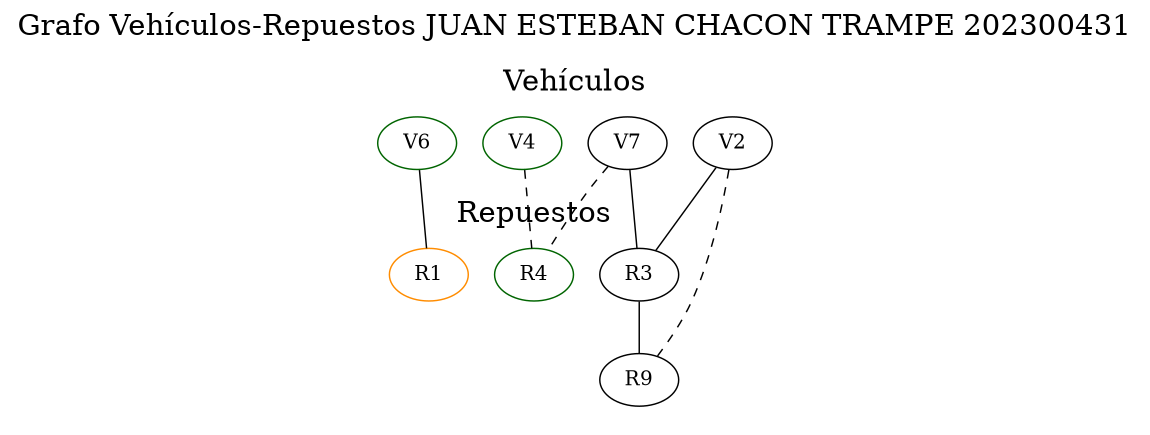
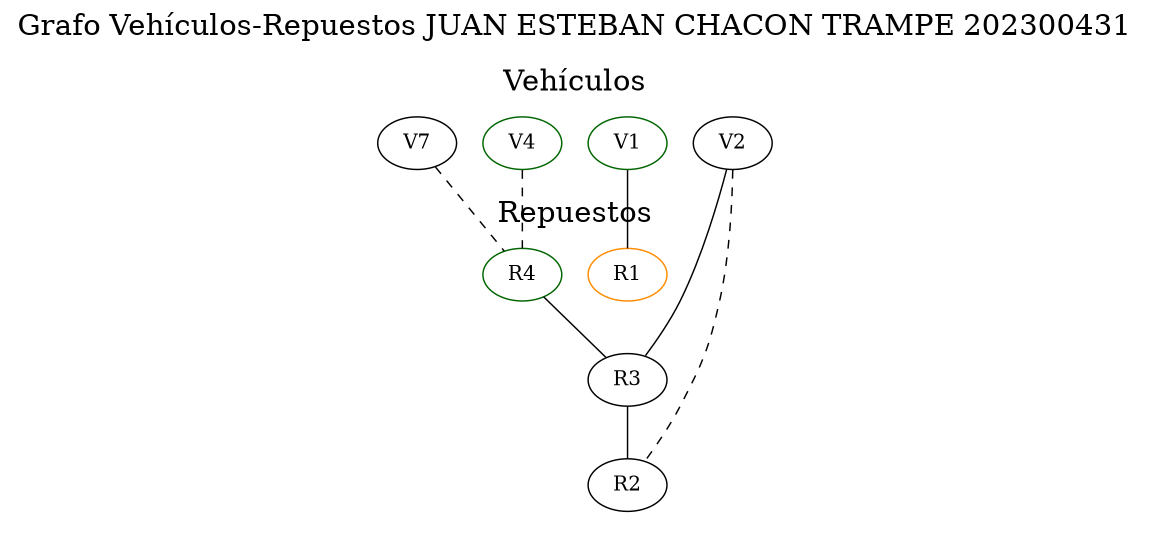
node "V6": label "V6" -> "V1"
edge "V7" -- "R3": now "R4" -- "R3"
node "R9": label "R9" -> "R2"
